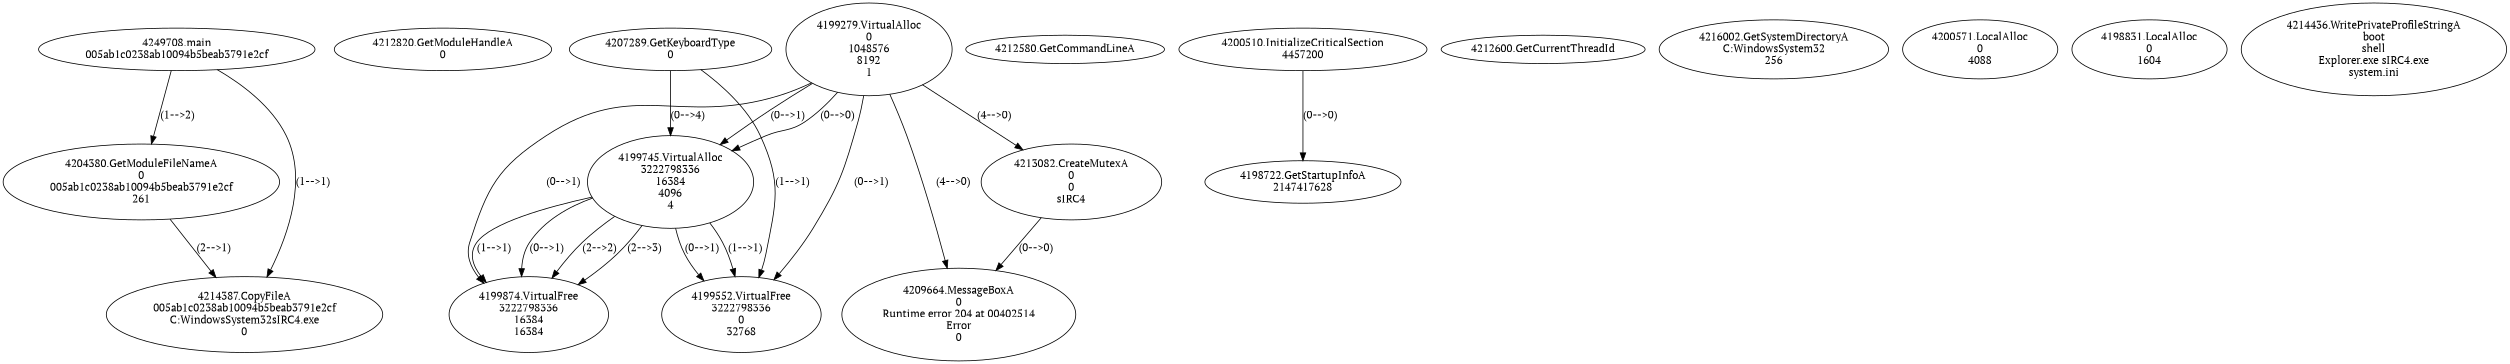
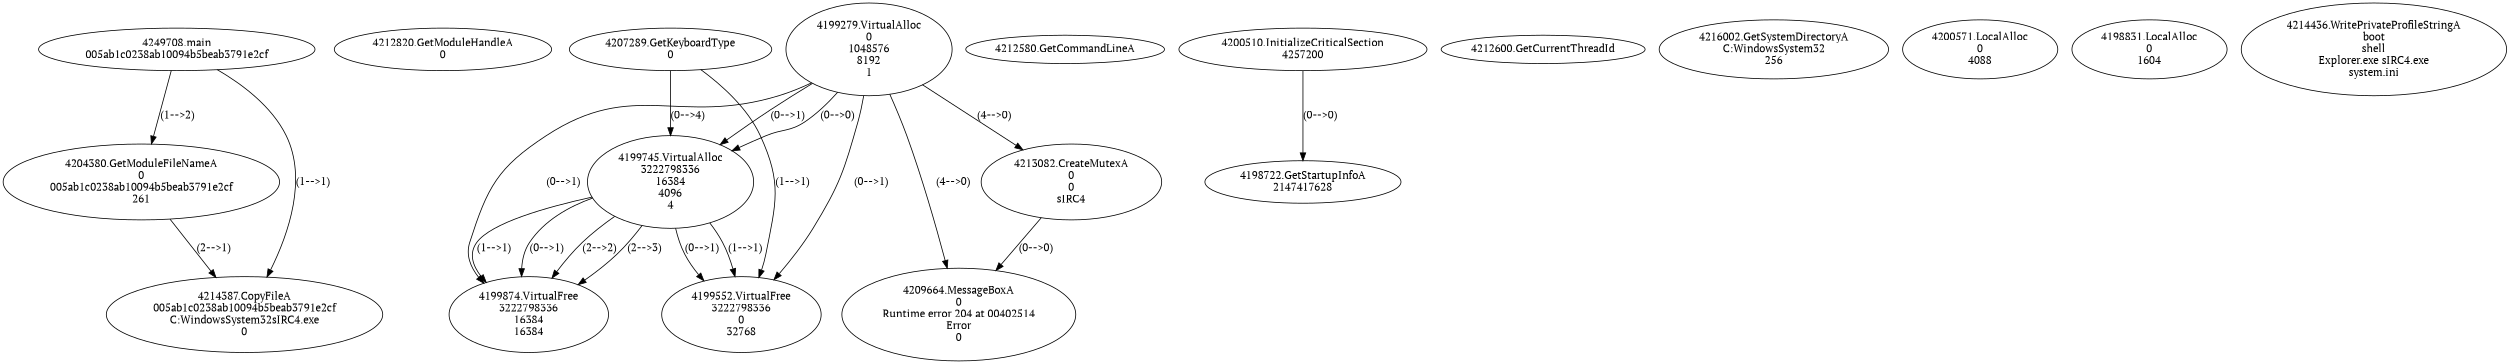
node "4200510.InitializeCriticalSection 4457200": label "4200510.InitializeCriticalSection 4457200" -> "4200510.InitializeCriticalSection 4257200"
